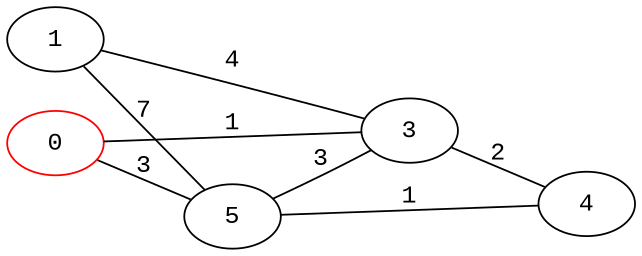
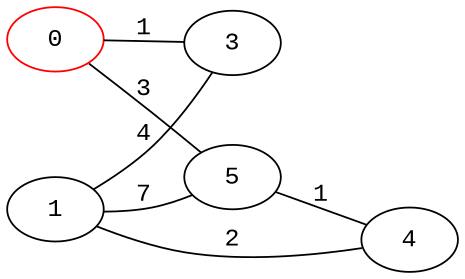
edge "3" -- "4": now "1" -- "4"
edge "3" -- "5": removed, label "3"
